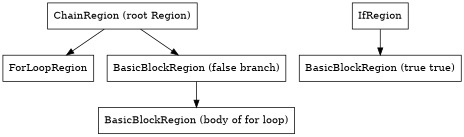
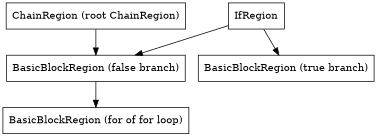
node "ChainRegion (root Region)": label "ChainRegion (root Region)" -> "ChainRegion (root ChainRegion)"
edge "IfRegion" -> "BasicBlockRegion (false branch)": added
node "ForLoopRegion": removed
node "BasicBlockRegion (true true)": label "BasicBlockRegion (true true)" -> "BasicBlockRegion (true branch)"
node "BasicBlockRegion (body of for loop)": label "BasicBlockRegion (body of for loop)" -> "BasicBlockRegion (for of for loop)"
